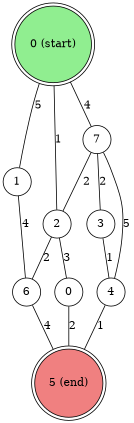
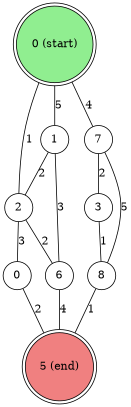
edge "7" -- "2": now "1" -- "2"
edge "1" -- "6": label "4" -> "3"
node "4": label "4" -> "8"
